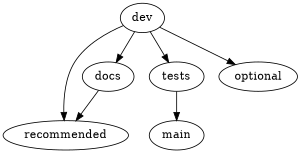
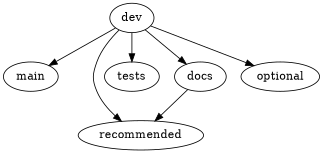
edge "tests" -> "main": now "dev" -> "main"
